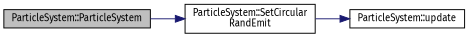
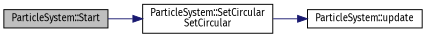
node "ParticleSystem::ParticleSystem": label "ParticleSystem::ParticleSystem" -> "ParticleSystem::Start"
node "ParticleSystem::SetCircular RandEmit": label "ParticleSystem::SetCircular RandEmit" -> "ParticleSystem::SetCircular SetCircular"
